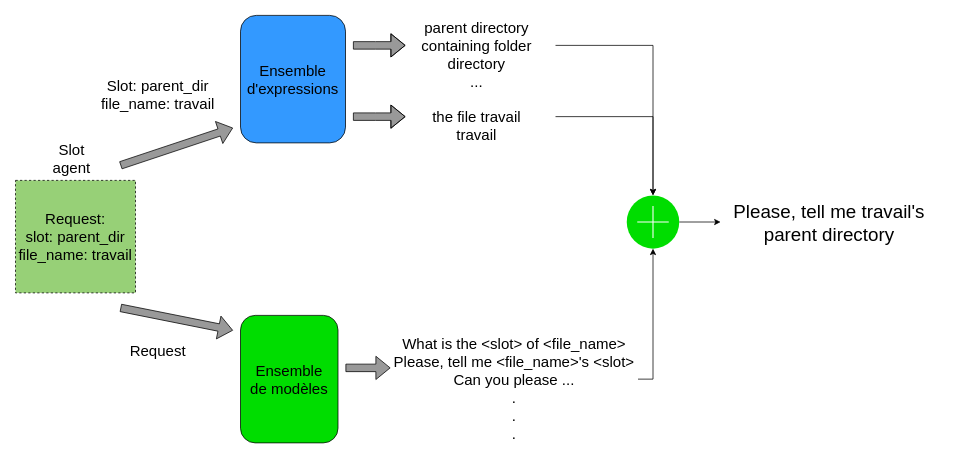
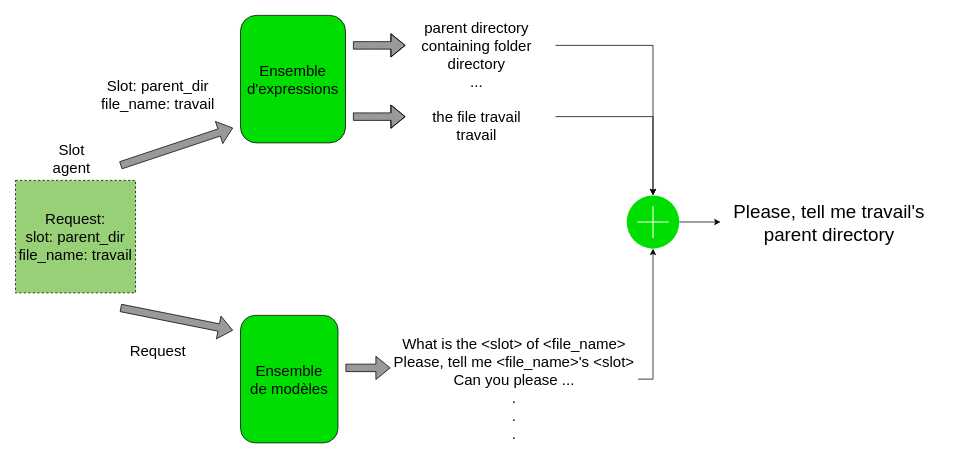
node "Ensemble d'expressions": fillcolor #3399ff -> #00dd00
